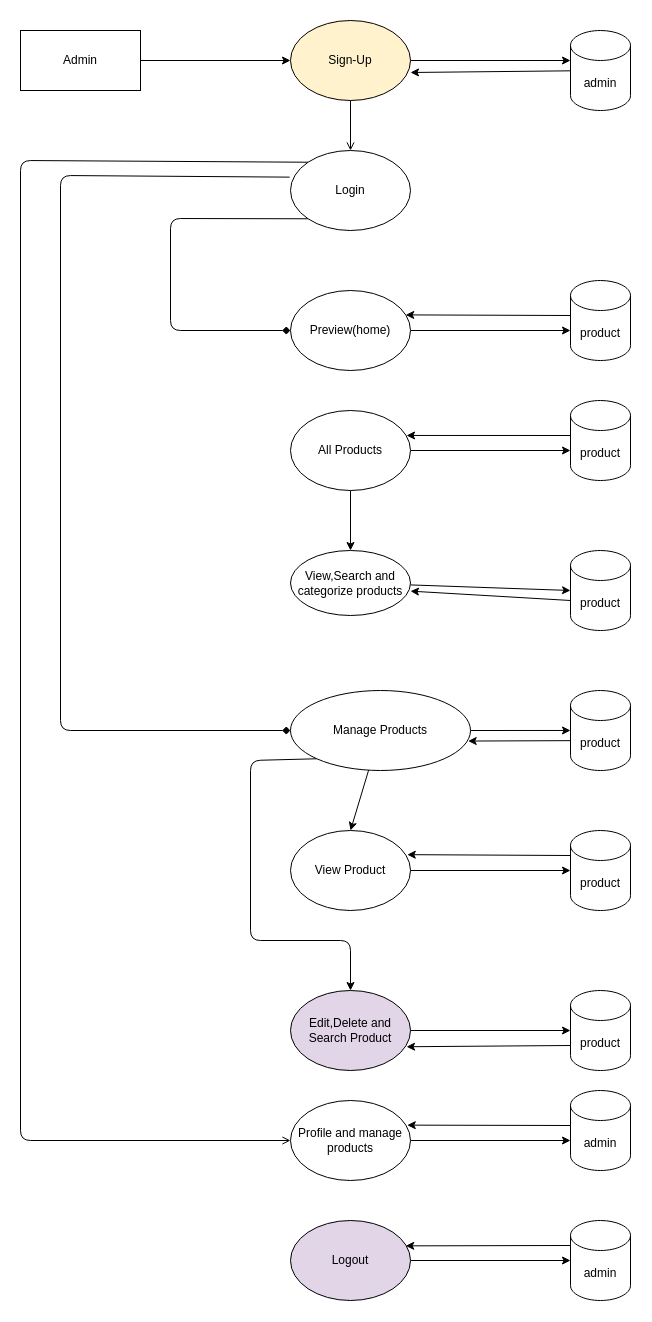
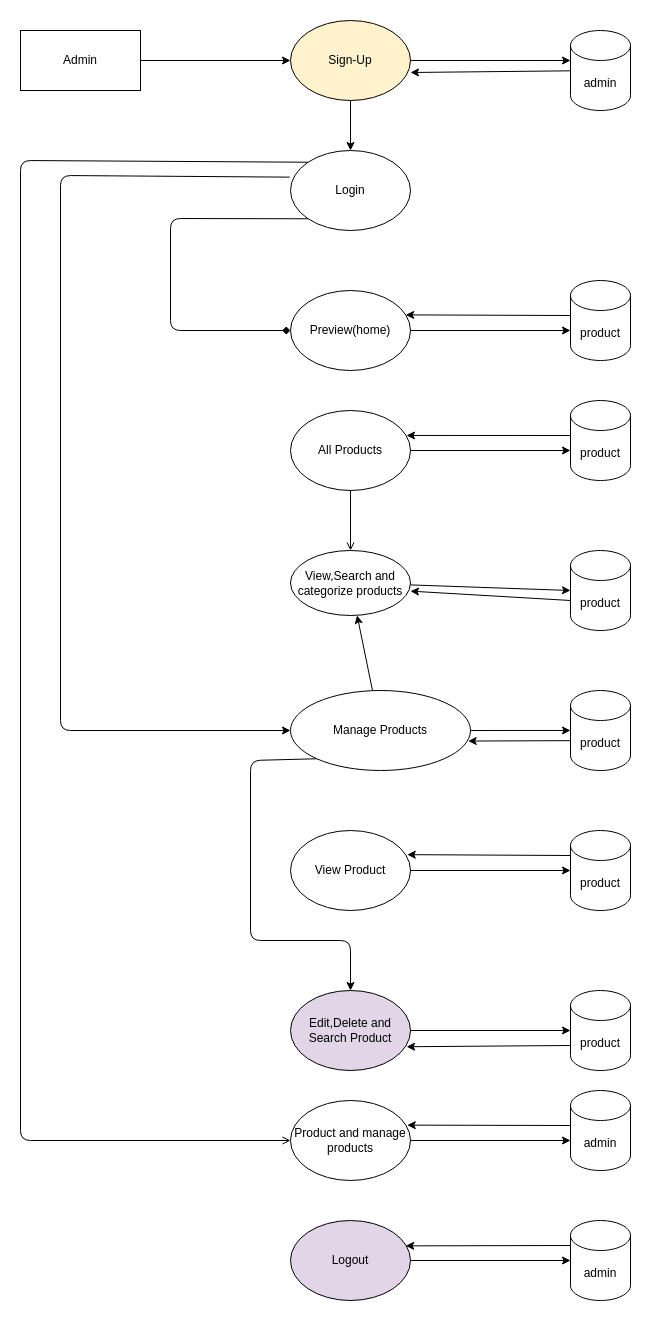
edge "Sign-Up" -> "Login": arrowhead open -> classic
edge "All Products" -> "View,Search and categorize products": arrowhead classic -> open
edge "Login" -> "Manage Products": arrowhead diamond -> classic
edge "Manage Products" -> "View Product": now "Manage Products" -> "View,Search and categorize products"
node "Profile and manage products": label "Profile and manage products" -> "Product and manage products"
